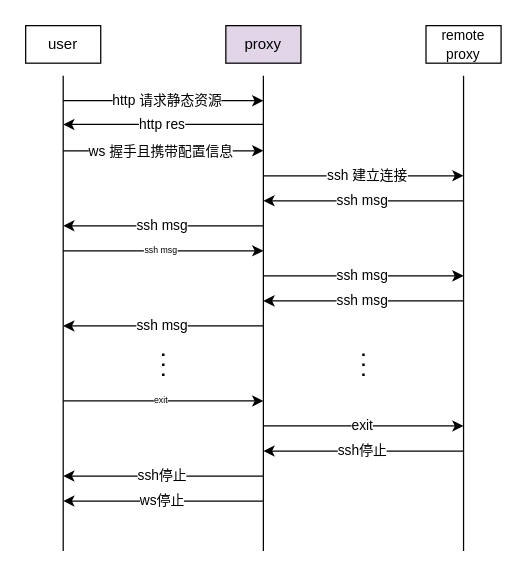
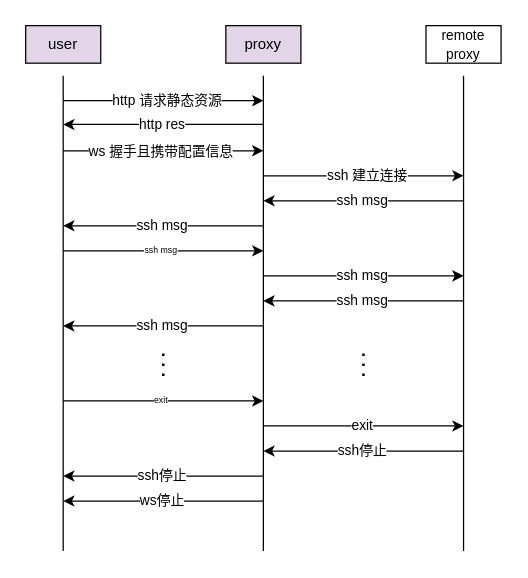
node "user": fillcolor #ffffff -> #e1d5e7
